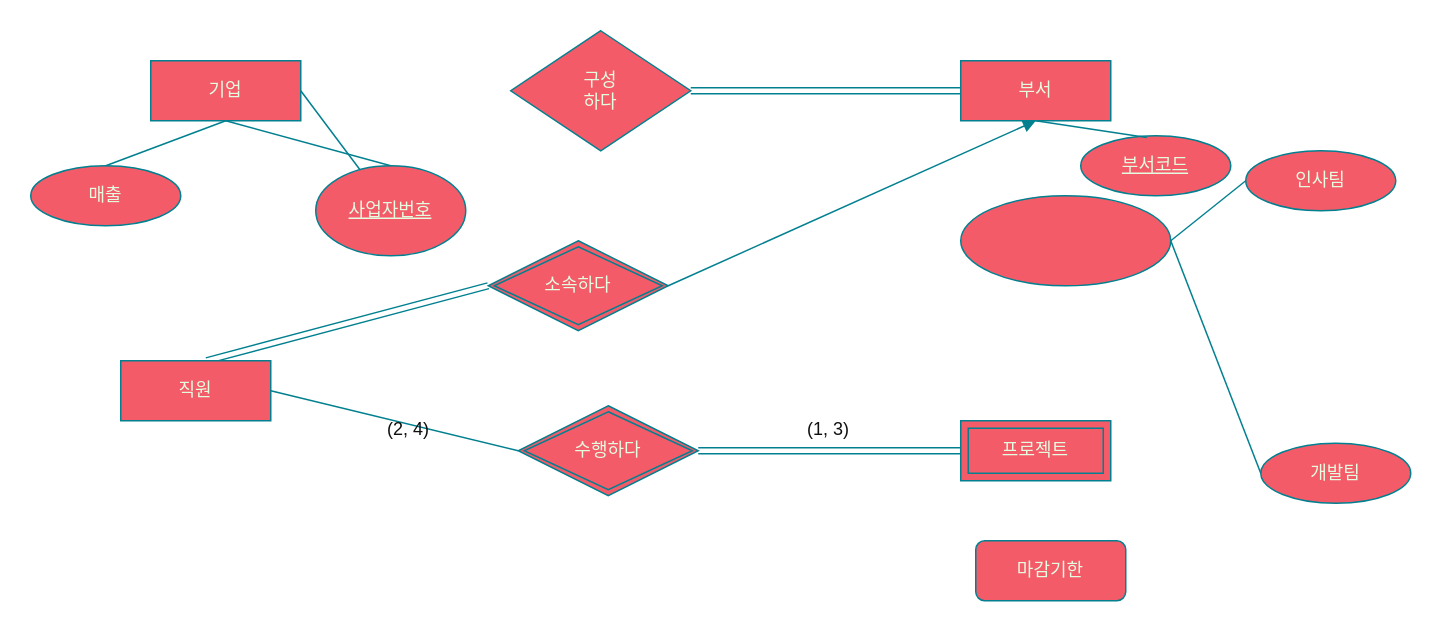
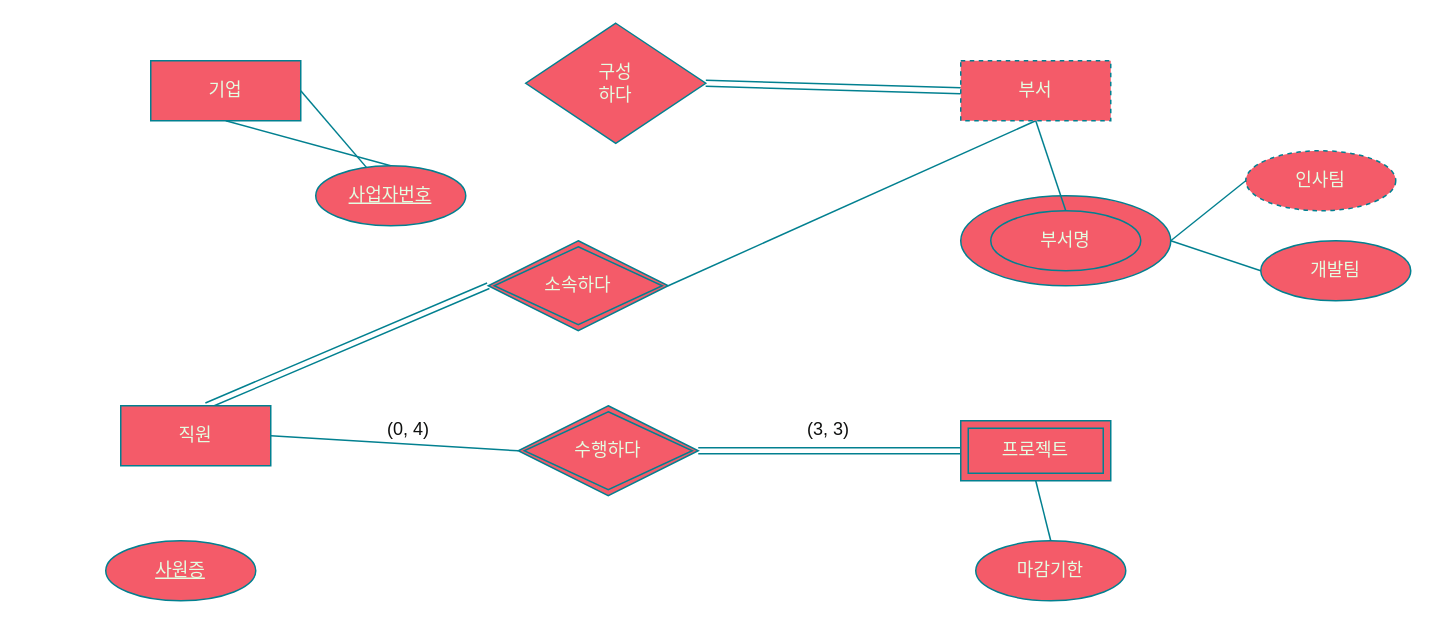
node "구성 하다": moved (601, 91) -> (616, 83)
node "부서": style solid -> dashed
edge "소속하다" -> "부서": arrowhead block -> none
edge "부서" -- "부서코드": removed
edge "기업" -- "매출": removed
node "부서코드": removed
edge "부서" -- "부서명": added
node "인사팀": style solid -> dashed
node "매출": removed
node "사업자번호": size 150x90 -> 150x60
node "부서명": added
node "직원": moved (196, 391) -> (196, 436)
node "(2, 4)": label "(2, 4)" -> "(0, 4)"
node "(1, 3)": label "(1, 3)" -> "(3, 3)"
node "개발팀": moved (1336, 473) -> (1336, 271)
edge "프로젝트" -- "마감기한": added
node "사원증": added
node "마감기한": shape rounded rectangle -> ellipse
